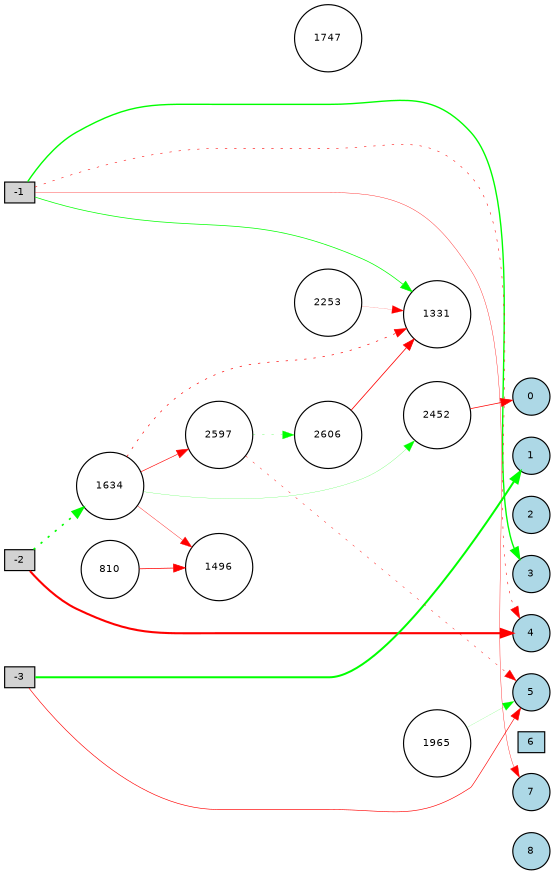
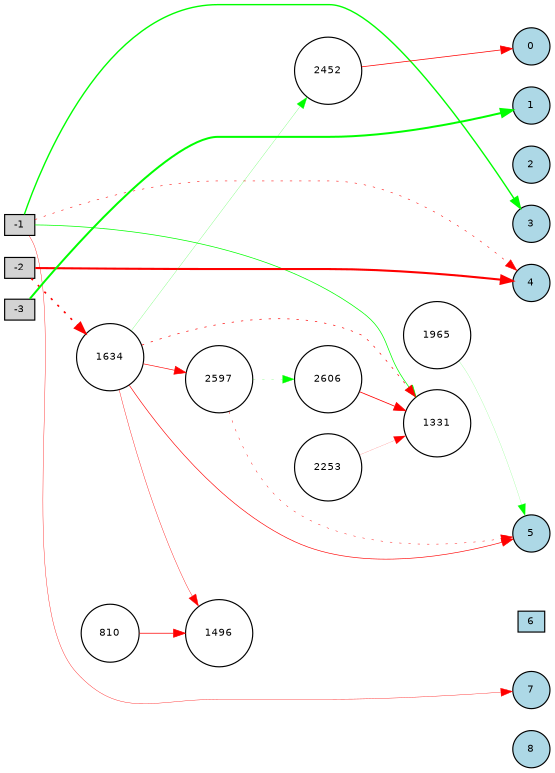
node "1747": removed
edge "-2" -> "1634": color green -> red
edge "-3" -> "5": now "1634" -> "5"
